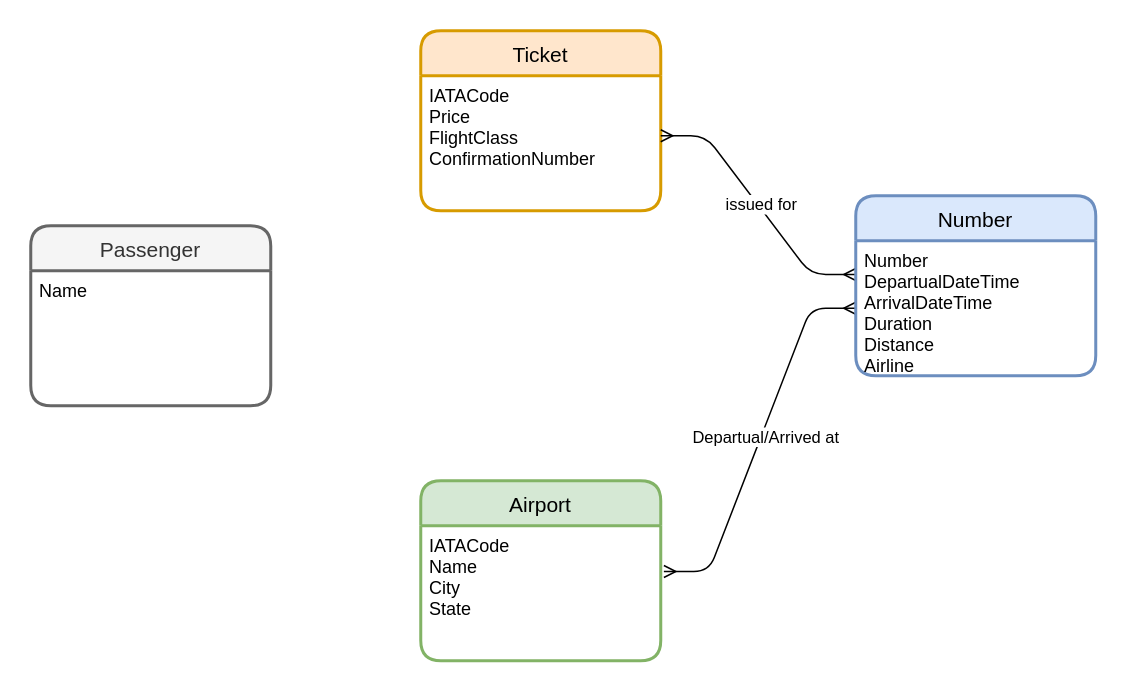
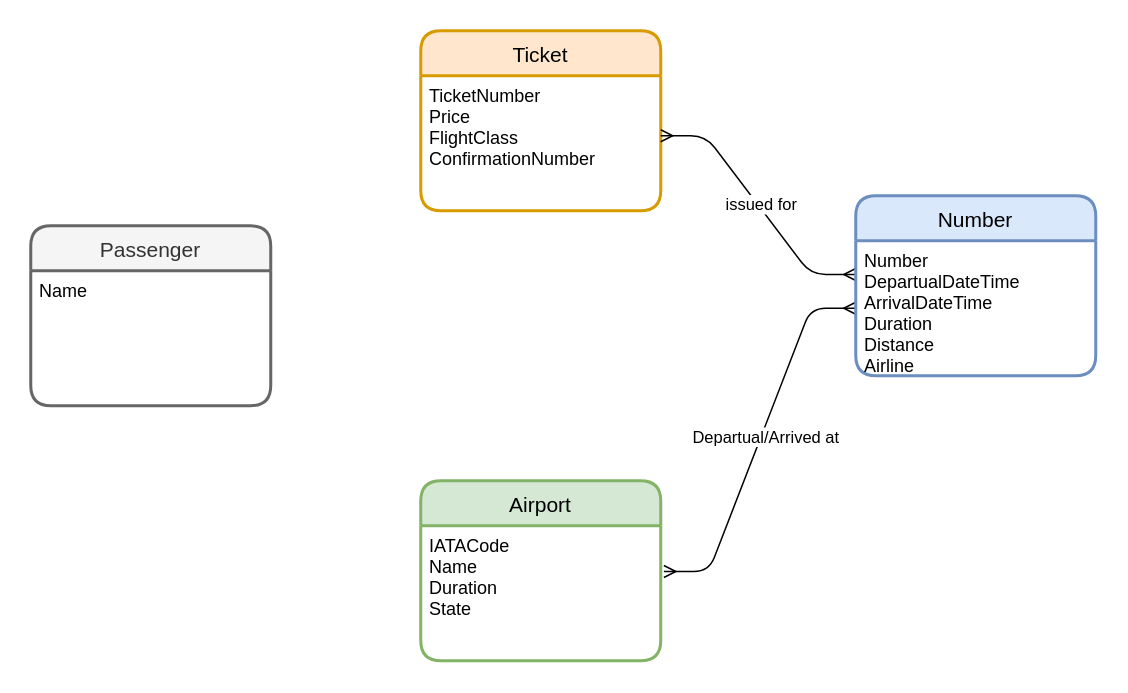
node "IATACode Price FlightClass ConfirmationNumber": label "IATACode Price FlightClass ConfirmationNumber" -> "TicketNumber Price FlightClass ConfirmationNumber"
node "IATACode Name City State": label "IATACode Name City State" -> "IATACode Name Duration State"
